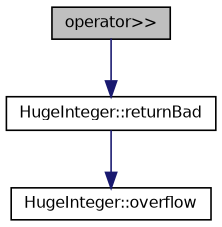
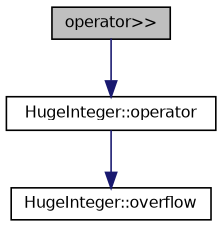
node "HugeInteger::returnBad": label "HugeInteger::returnBad" -> "HugeInteger::operator"
